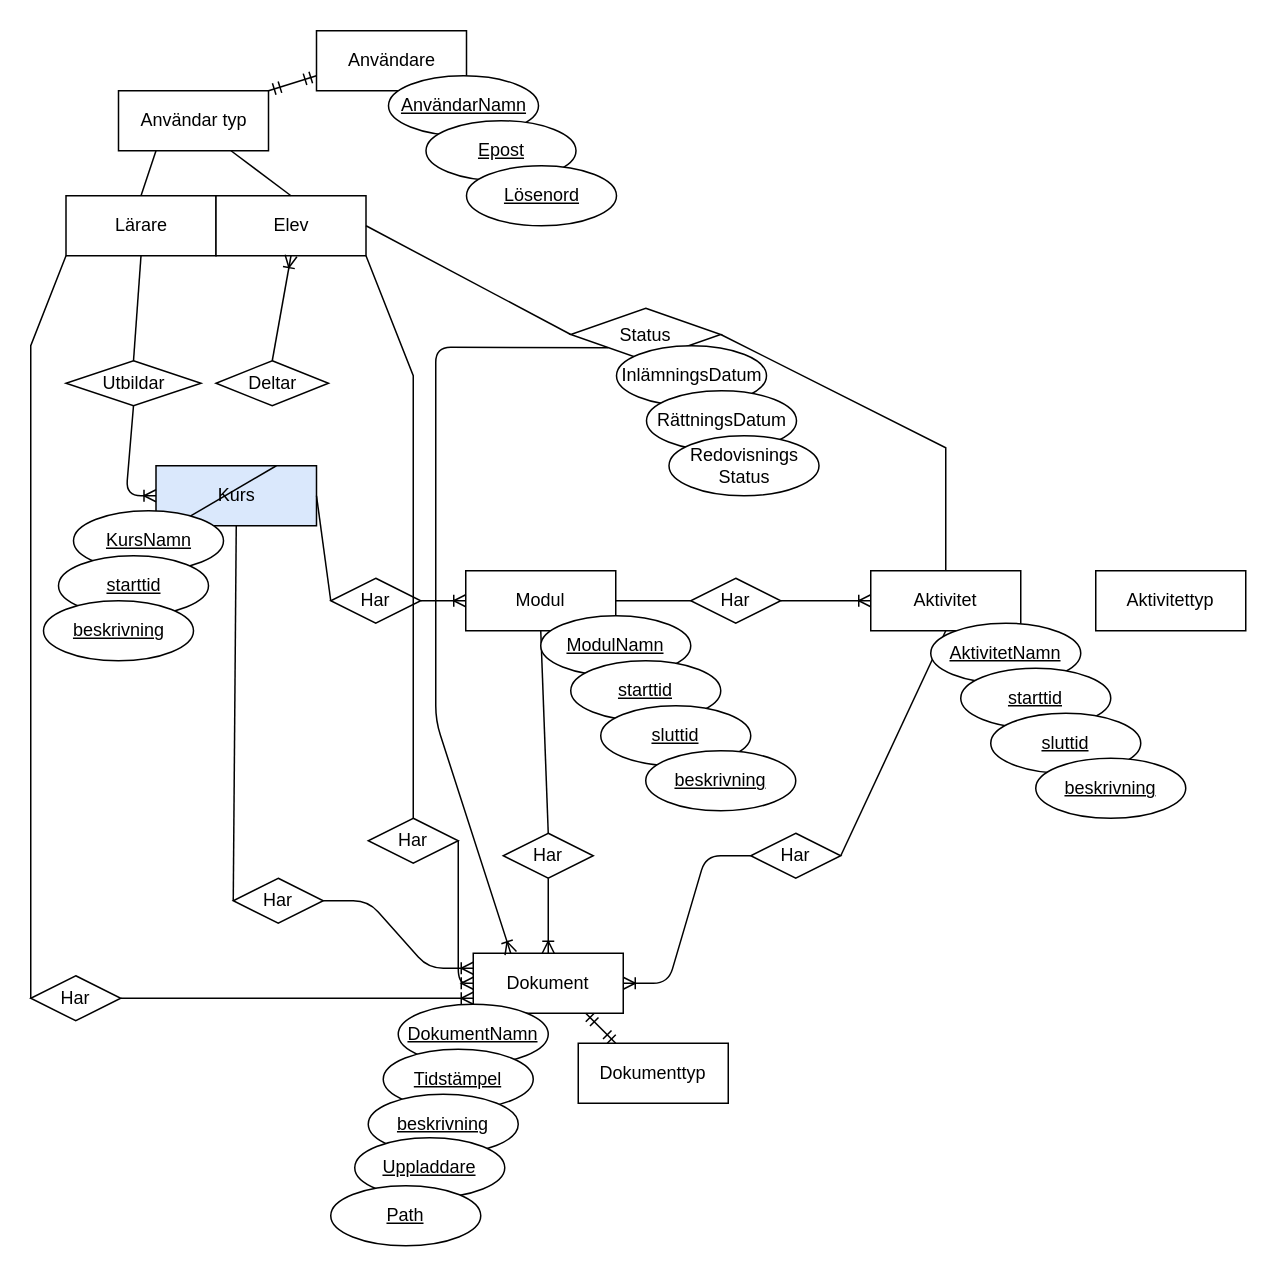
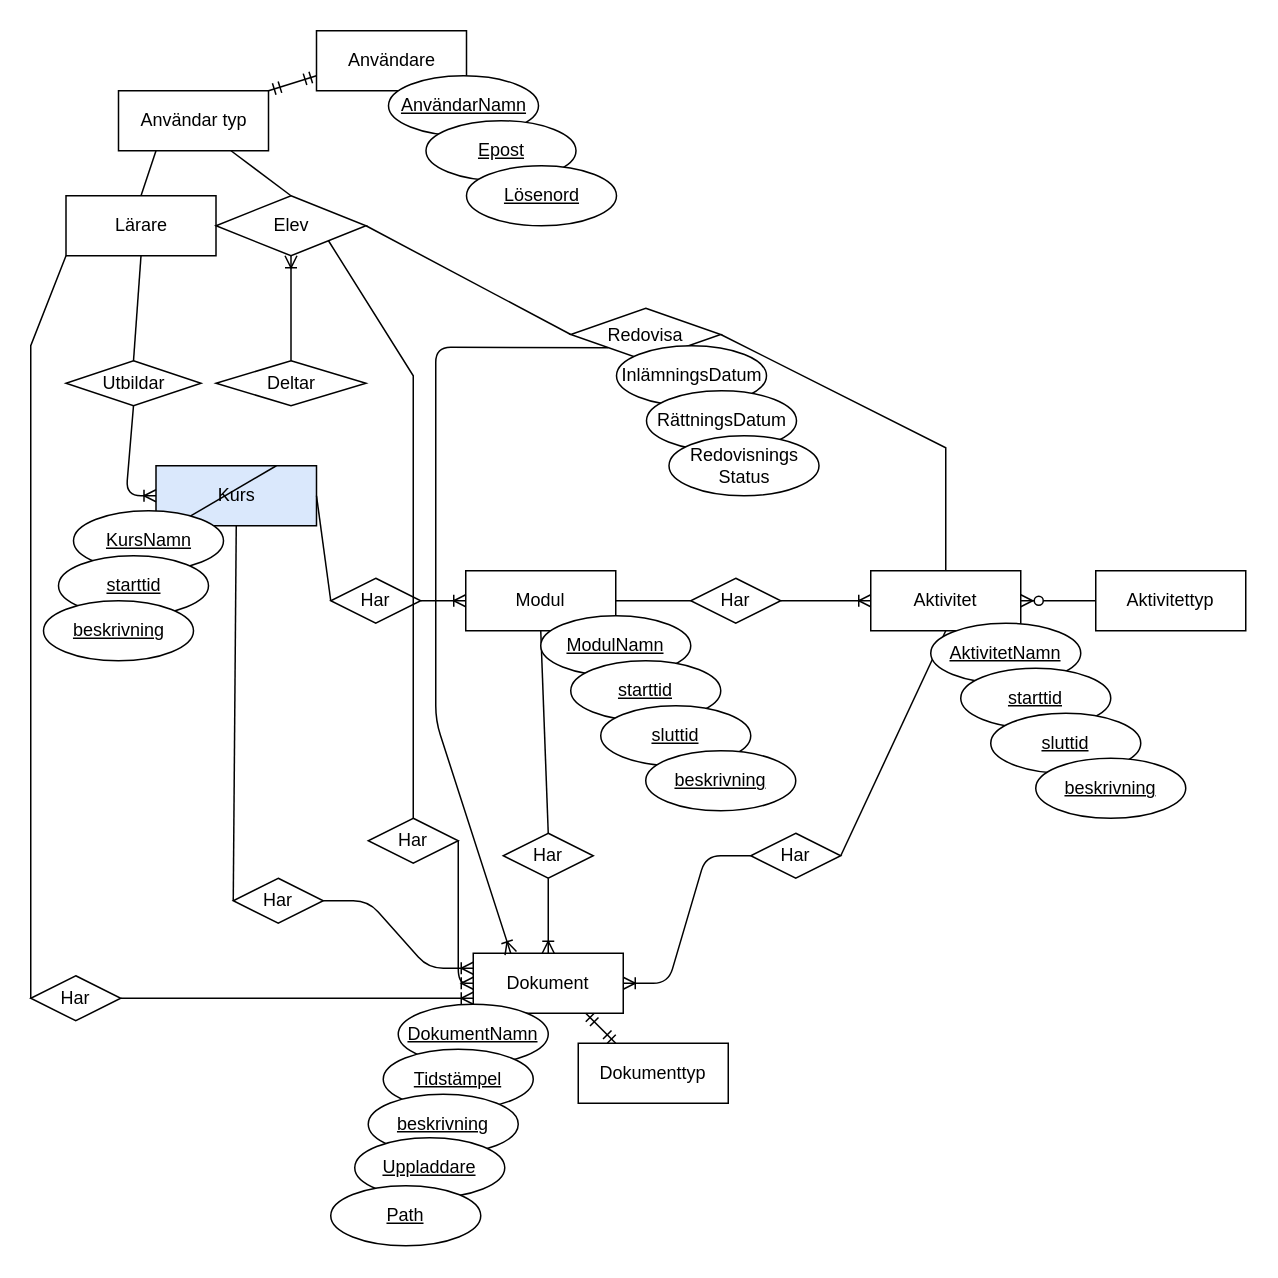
node "Elev": shape rectangle -> diamond
node "Status": label "Status" -> "Redovisa"
node "Deltar": size 113x45 -> 150x45
edge "Aktivitettyp" -> "Aktivitet": added
